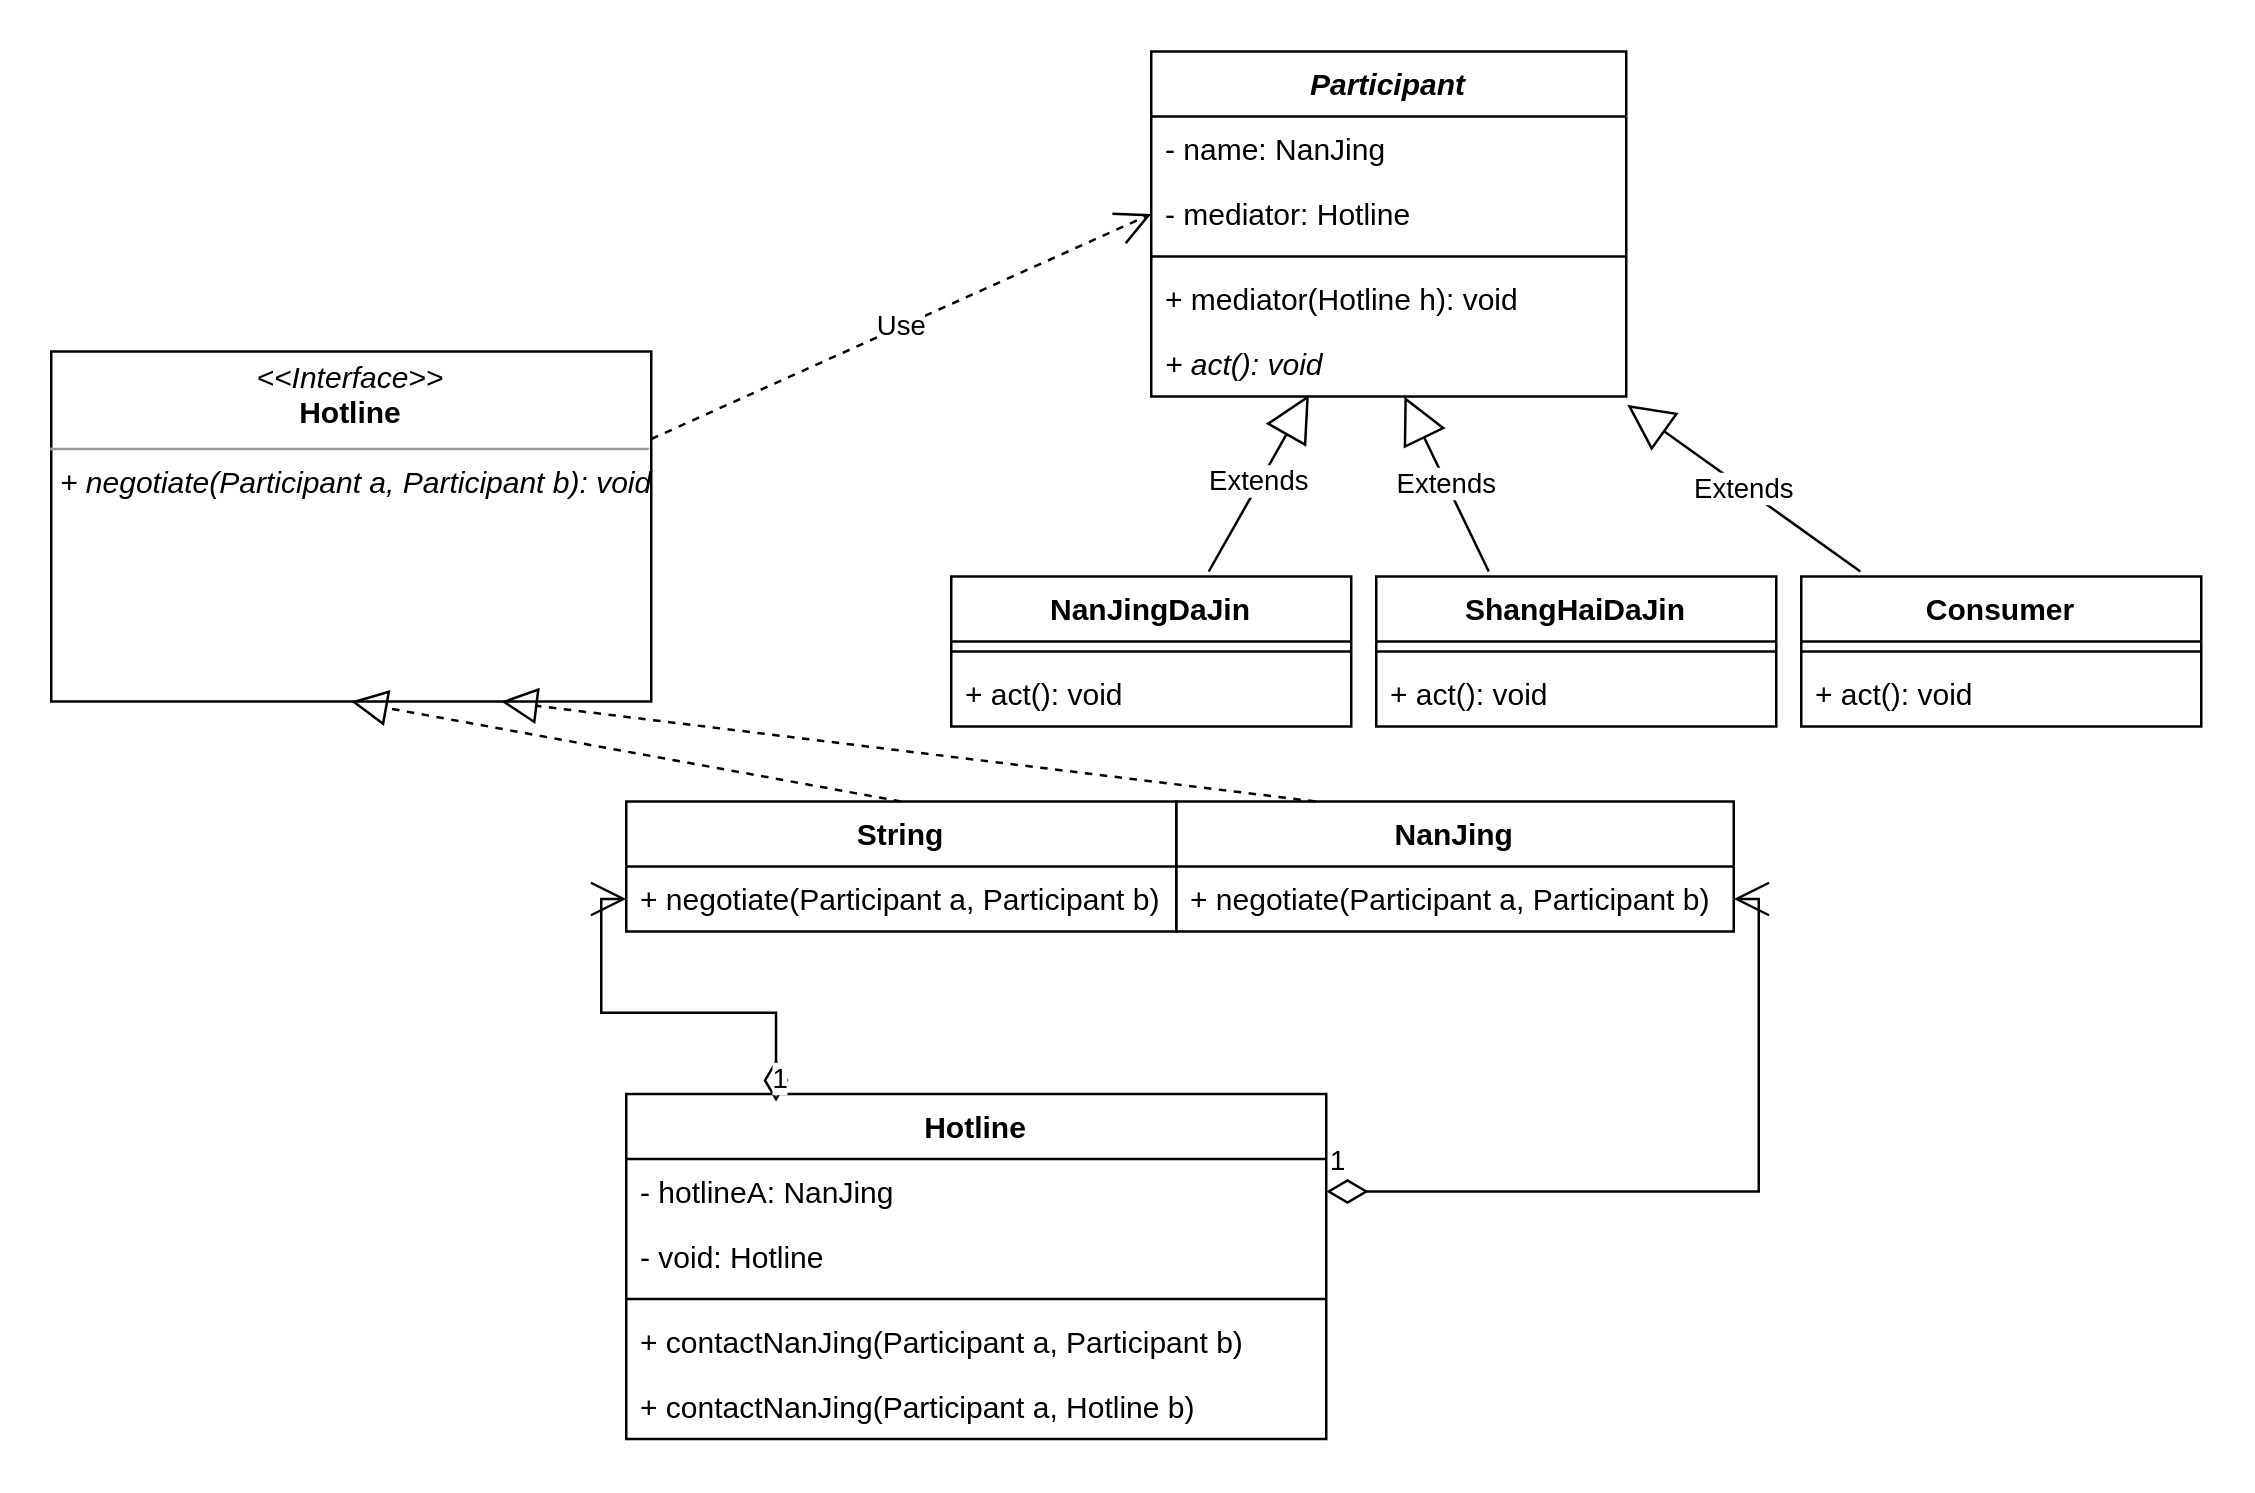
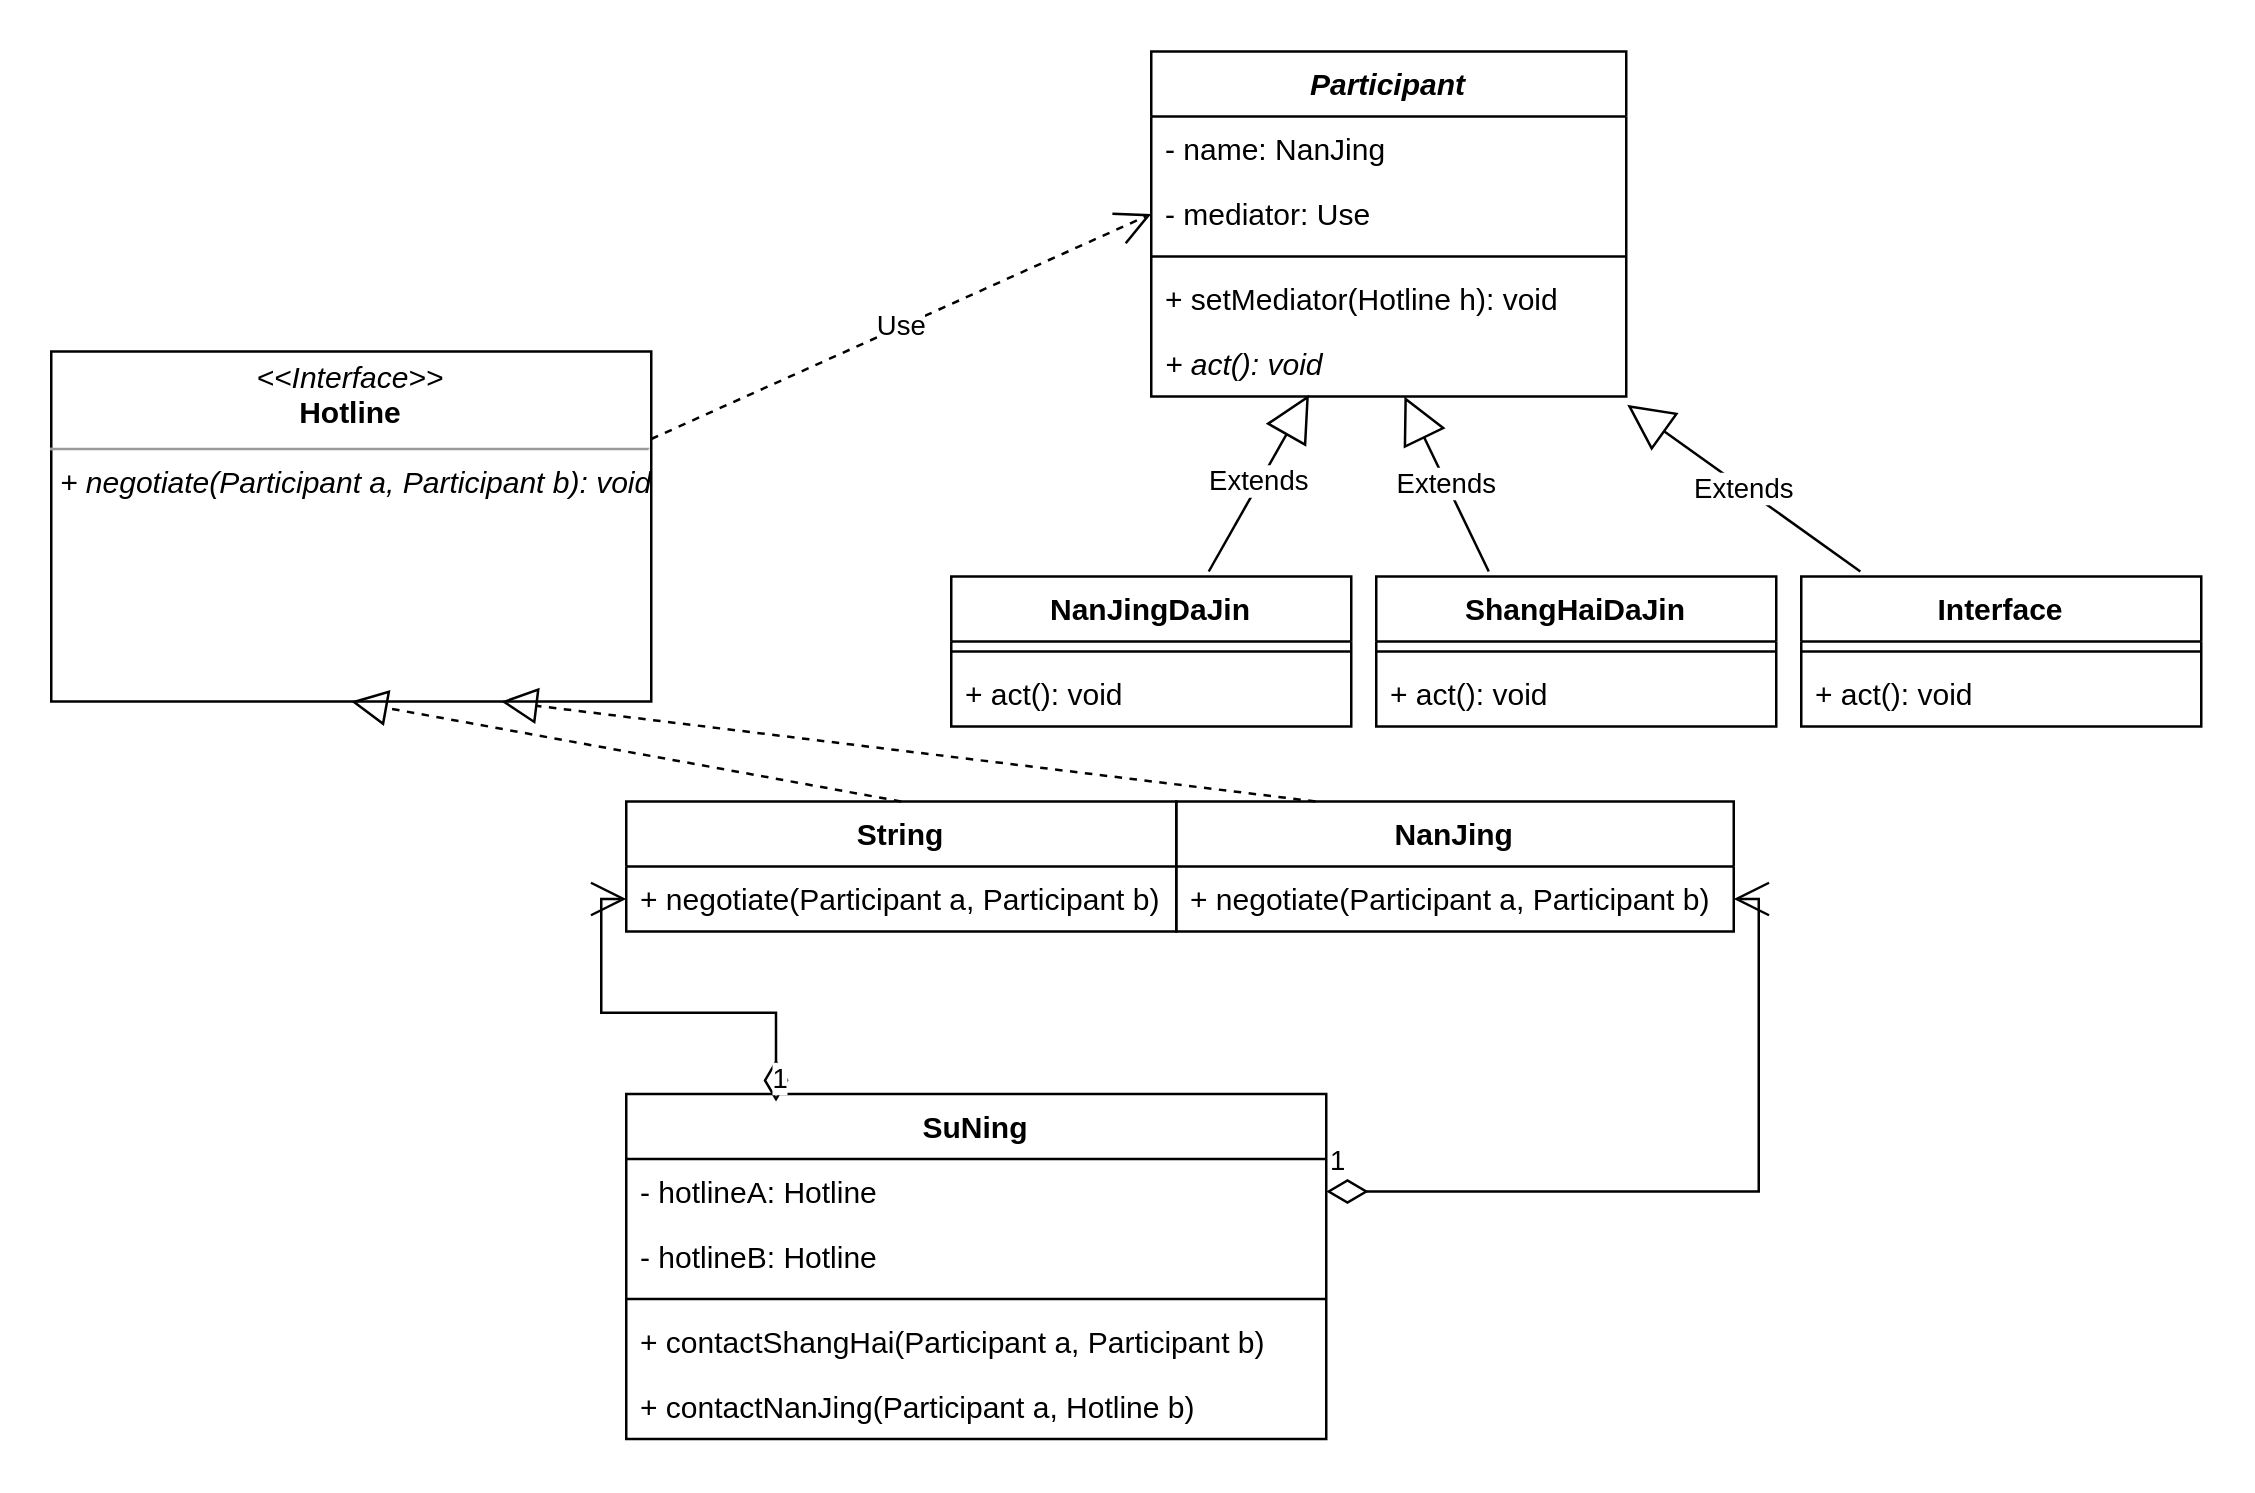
node "- mediator: Hotline": label "- mediator: Hotline" -> "- mediator: Use"
node "+ mediator(Hotline h): void": label "+ mediator(Hotline h): void" -> "+ setMediator(Hotline h): void"
node "Consumer": label "Consumer" -> "Interface"
node "Hotline": label "Hotline" -> "SuNing"
node "- hotlineA: NanJing": label "- hotlineA: NanJing" -> "- hotlineA: Hotline"
node "- void: Hotline": label "- void: Hotline" -> "- hotlineB: Hotline"
node "+ contactNanJing(Participant a, Participant b)": label "+ contactNanJing(Participant a, Participant b)" -> "+ contactShangHai(Participant a, Participant b)"
